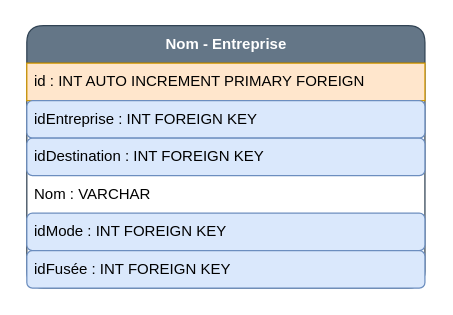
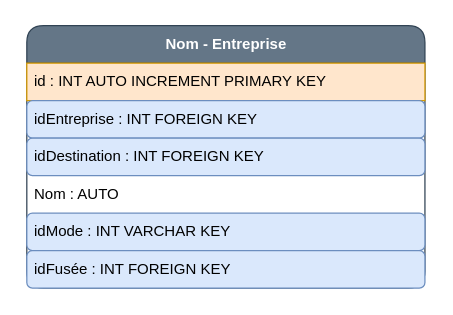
node "id : INT AUTO INCREMENT PRIMARY FOREIGN": label "id : INT AUTO INCREMENT PRIMARY FOREIGN" -> "id : INT AUTO INCREMENT PRIMARY KEY"
node "Nom : VARCHAR": label "Nom : VARCHAR" -> "Nom : AUTO"
node "idMode : INT FOREIGN KEY": label "idMode : INT FOREIGN KEY" -> "idMode : INT VARCHAR KEY"
